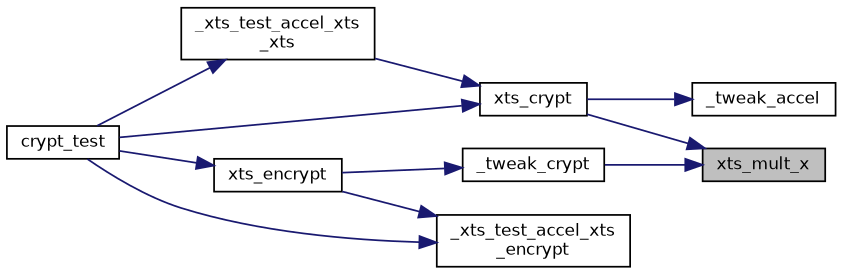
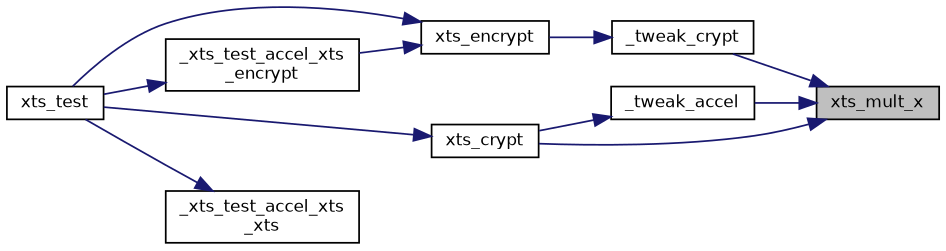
edge "_xts_test_accel_xts _xts" -> "xts_crypt": removed
edge "_tweak_accel" -> "xts_mult_x": added
node "crypt_test": label "crypt_test" -> "xts_test"
edge "xts_encrypt" -> "_xts_test_accel_xts _encrypt": reversed
